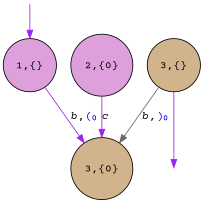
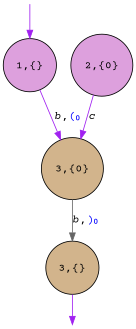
edge "3,{}" -> "3,{0}": reversed
